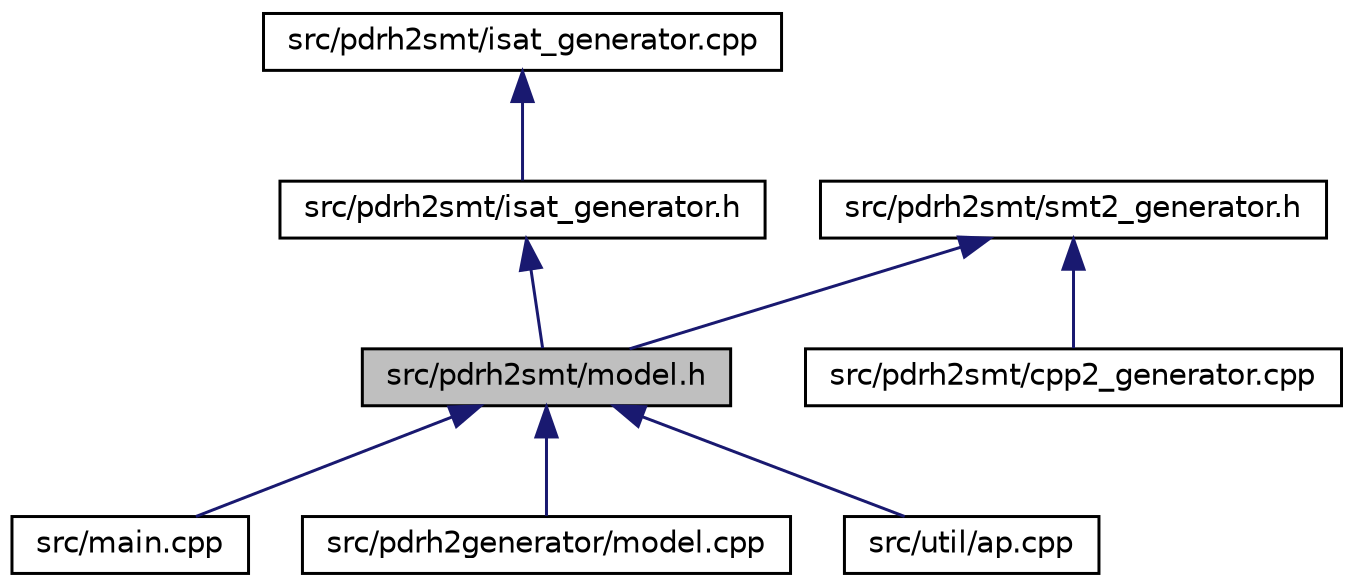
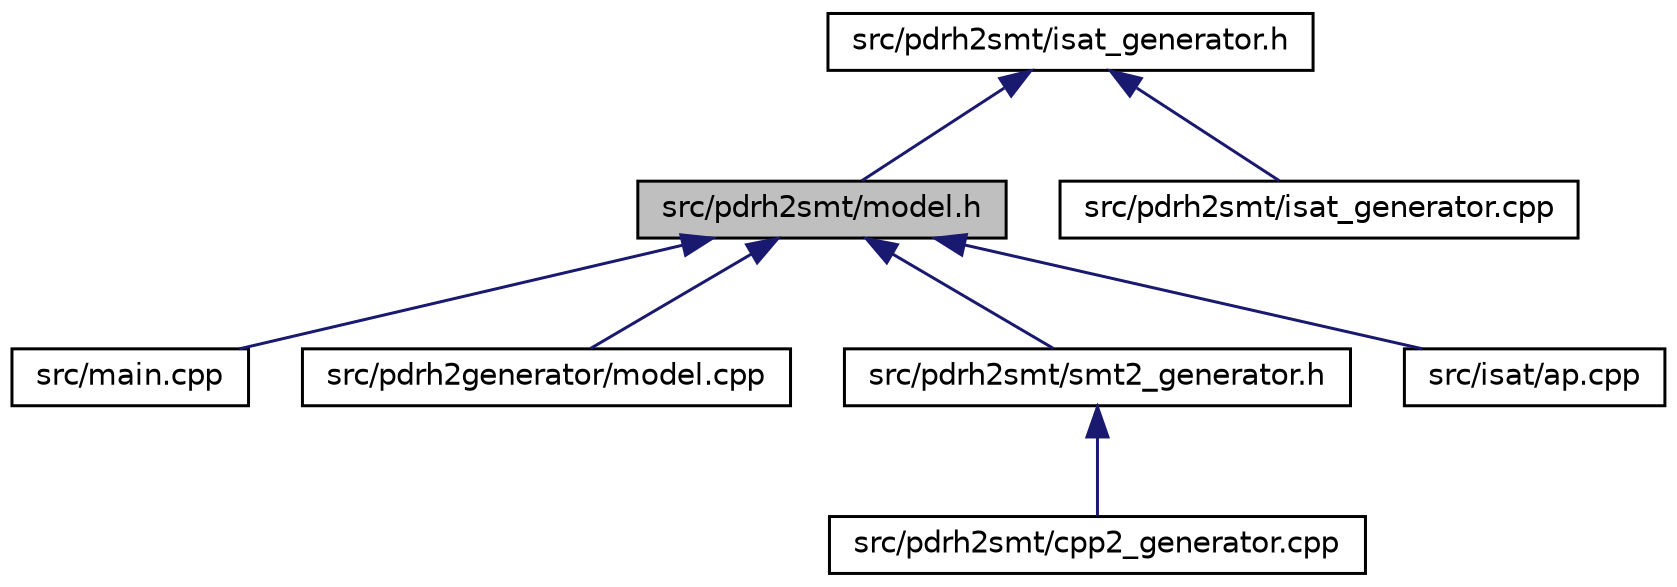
edge "src/pdrh2smt/isat_generator.h" -> "src/pdrh2smt/isat_generator.cpp": reversed
edge "src/pdrh2smt/model.h" -> "src/pdrh2smt/smt2_generator.h": reversed
node "src/util/ap.cpp": label "src/util/ap.cpp" -> "src/isat/ap.cpp"
